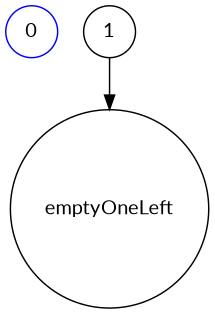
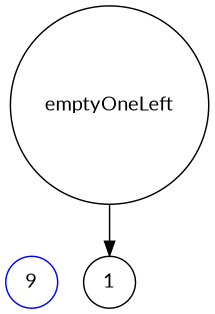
node "0": label "0" -> "9"
edge "1" -> "emptyOneLeft": reversed
